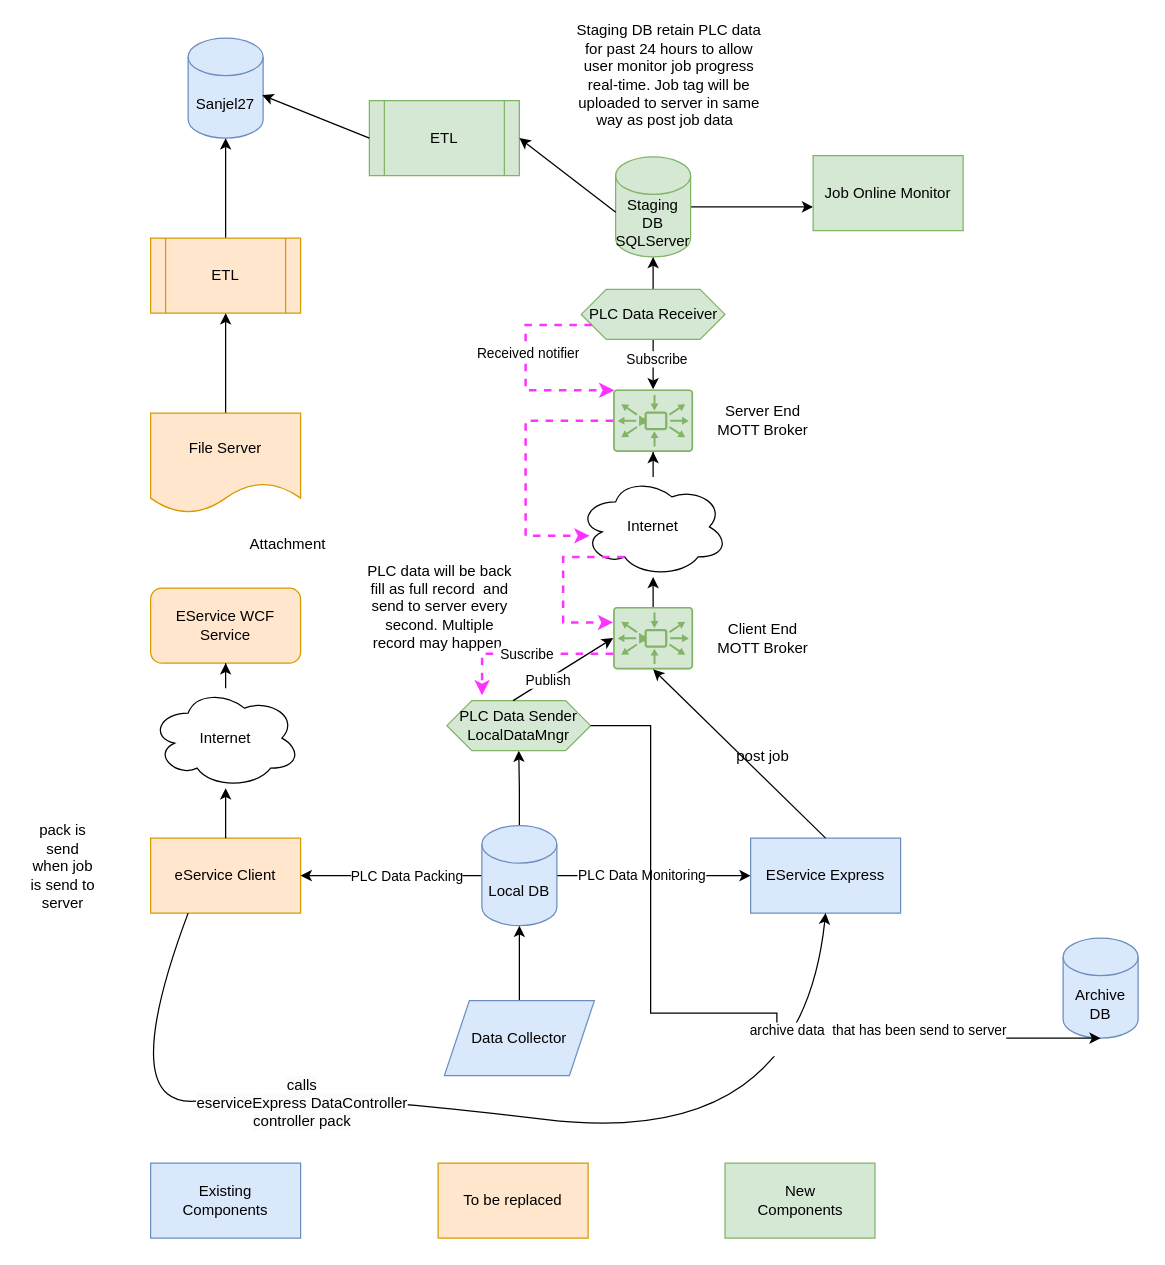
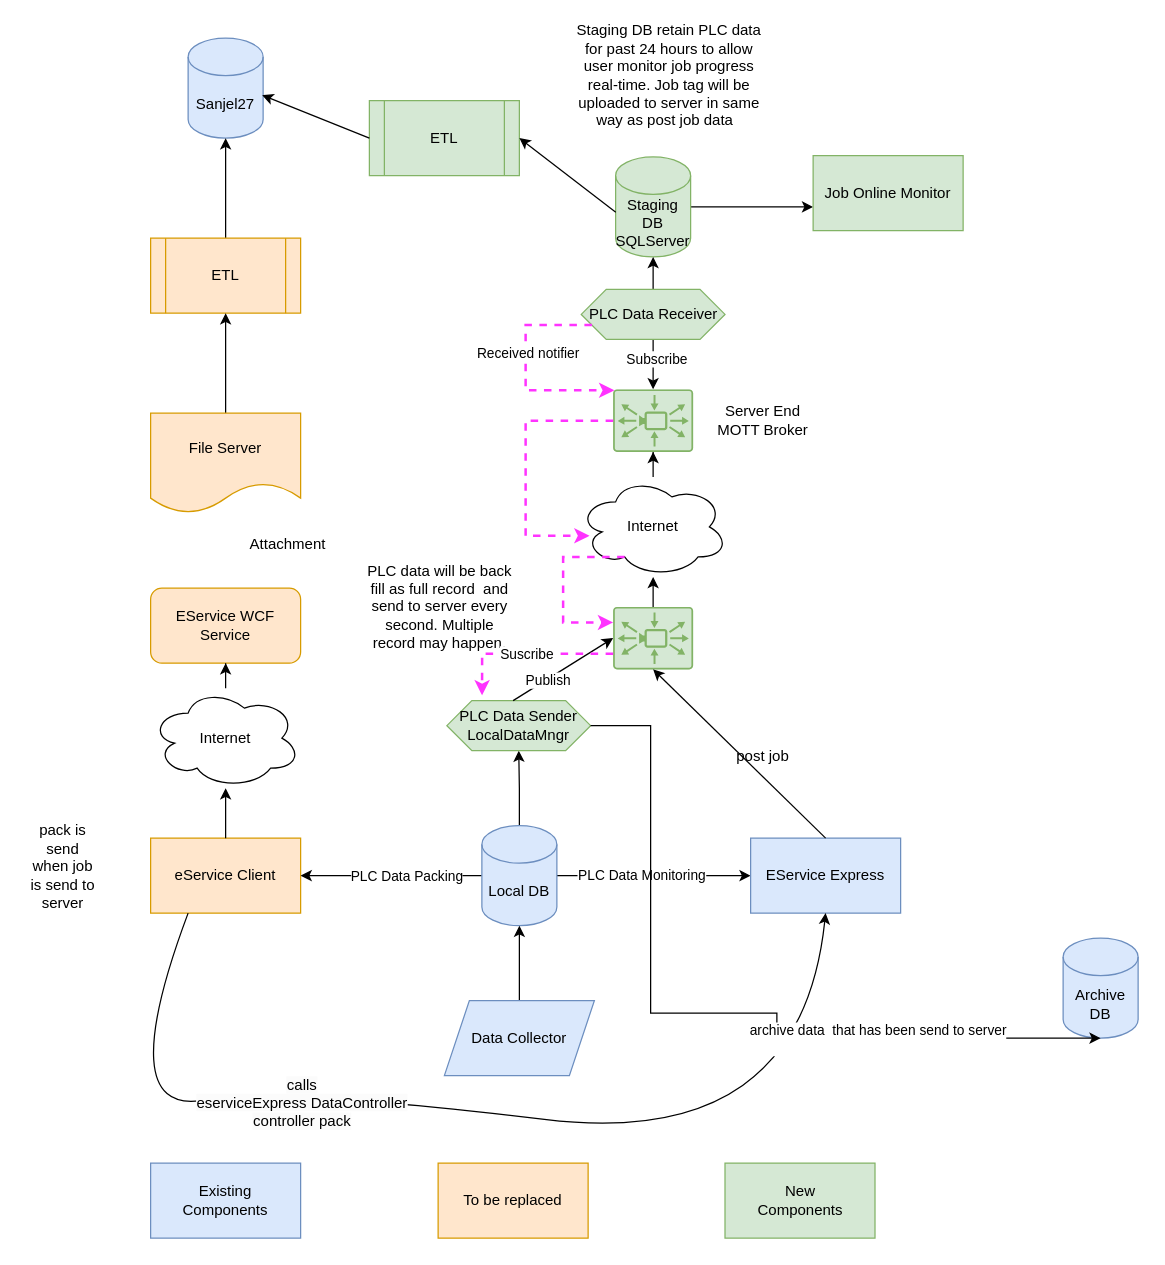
node "Client End MOTT Broker": removed
